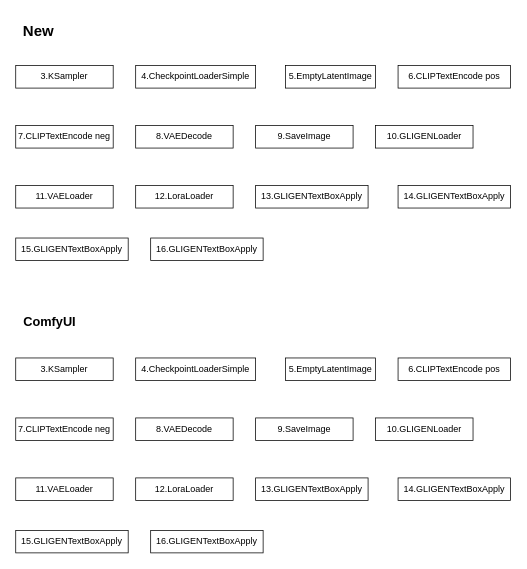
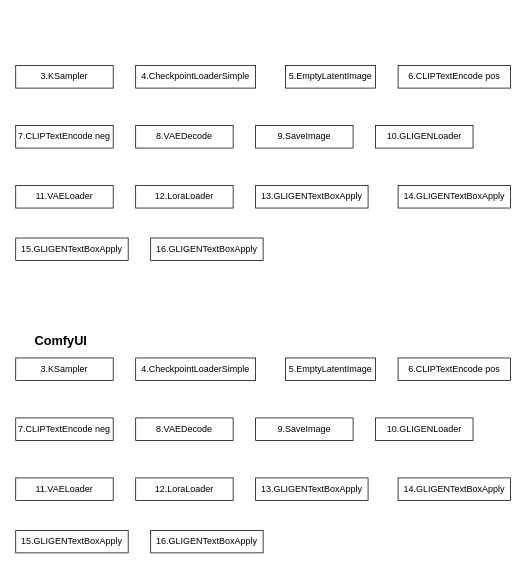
node "New": removed
node "ComfyUI": moved (49, 323) -> (60, 342)
